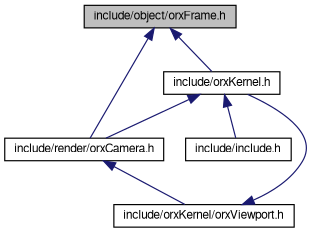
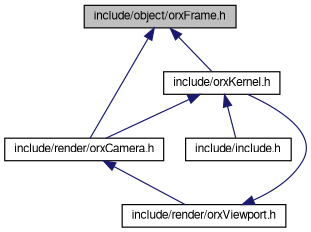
node "include/orxKernel/orxViewport.h": label "include/orxKernel/orxViewport.h" -> "include/render/orxViewport.h"
